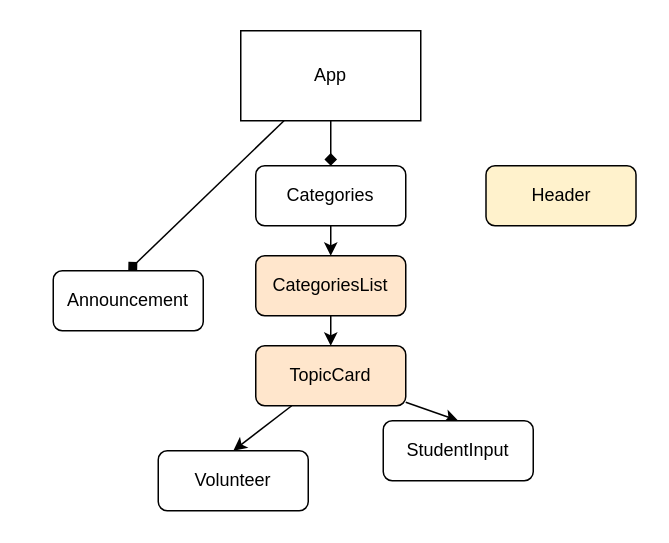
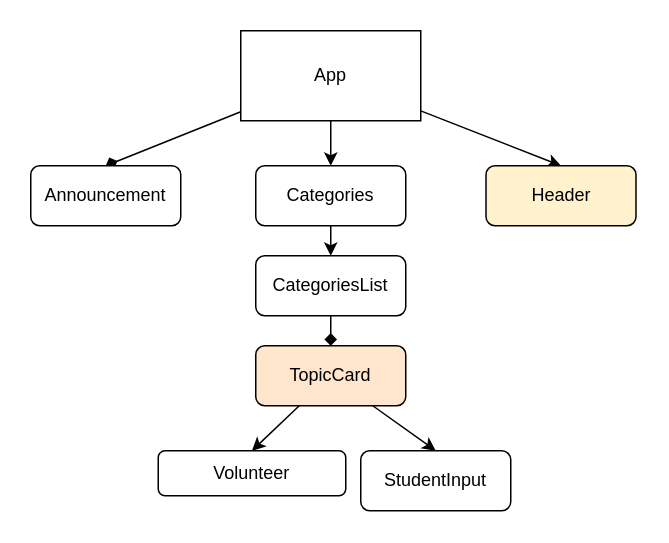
edge "App" -> "Header": added
edge "App" -> "Categories": arrowhead diamond -> classic
node "CategoriesList": fillcolor #ffe6cc -> #ffffff
node "Announcement": moved (128, 301) -> (106, 196)
edge "CategoriesList" -> "TopicCard": arrowhead classic -> diamond
node "StudentInput": moved (458, 451) -> (436, 481)
node "Volunteer": size 150x60 -> 188x45
